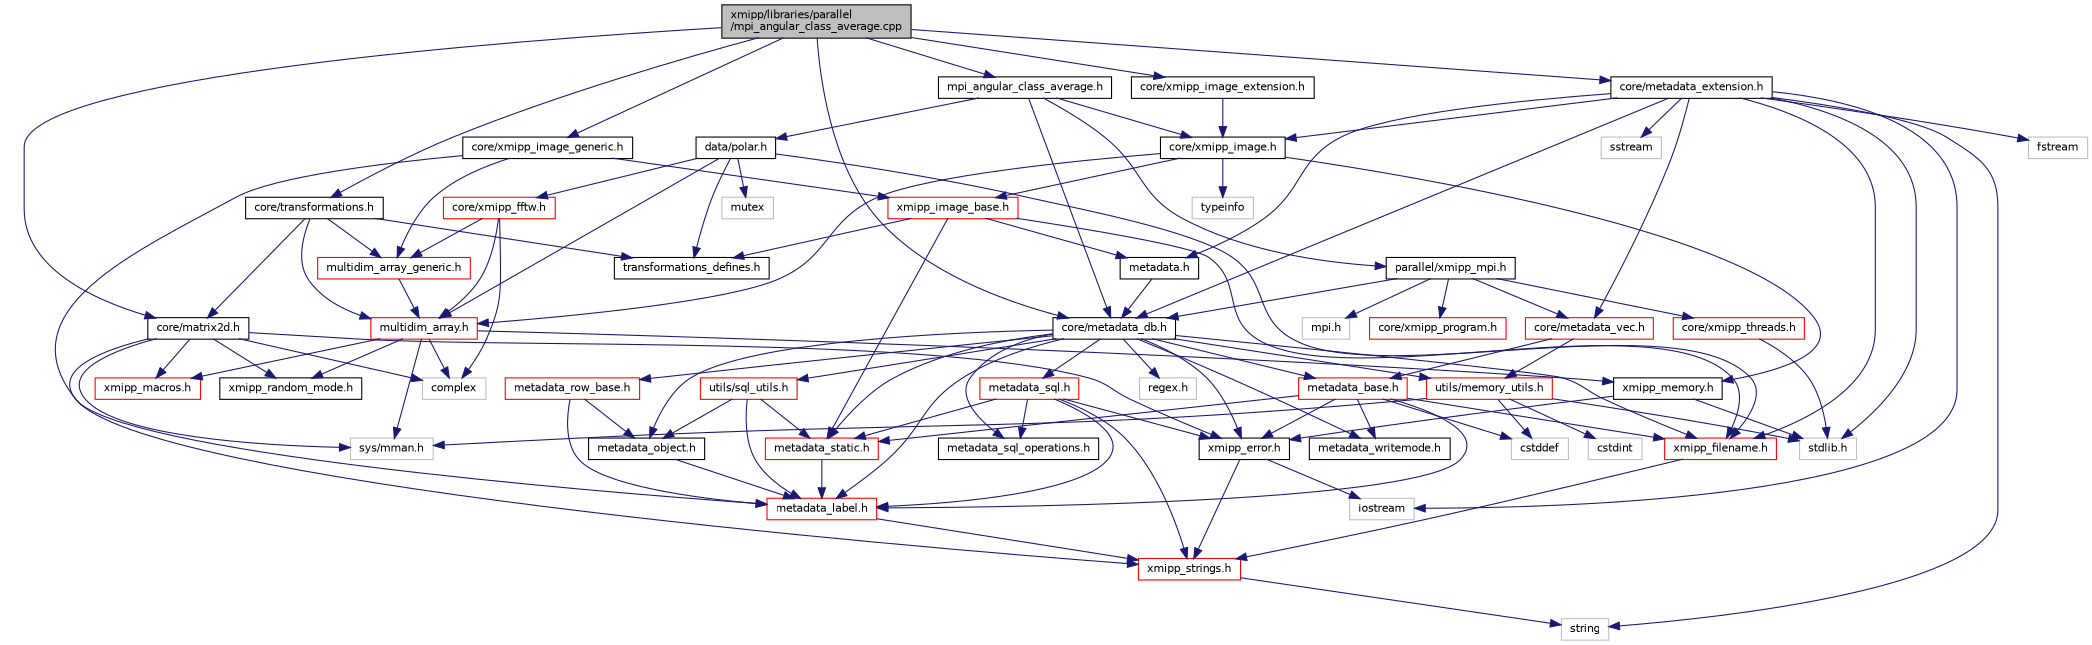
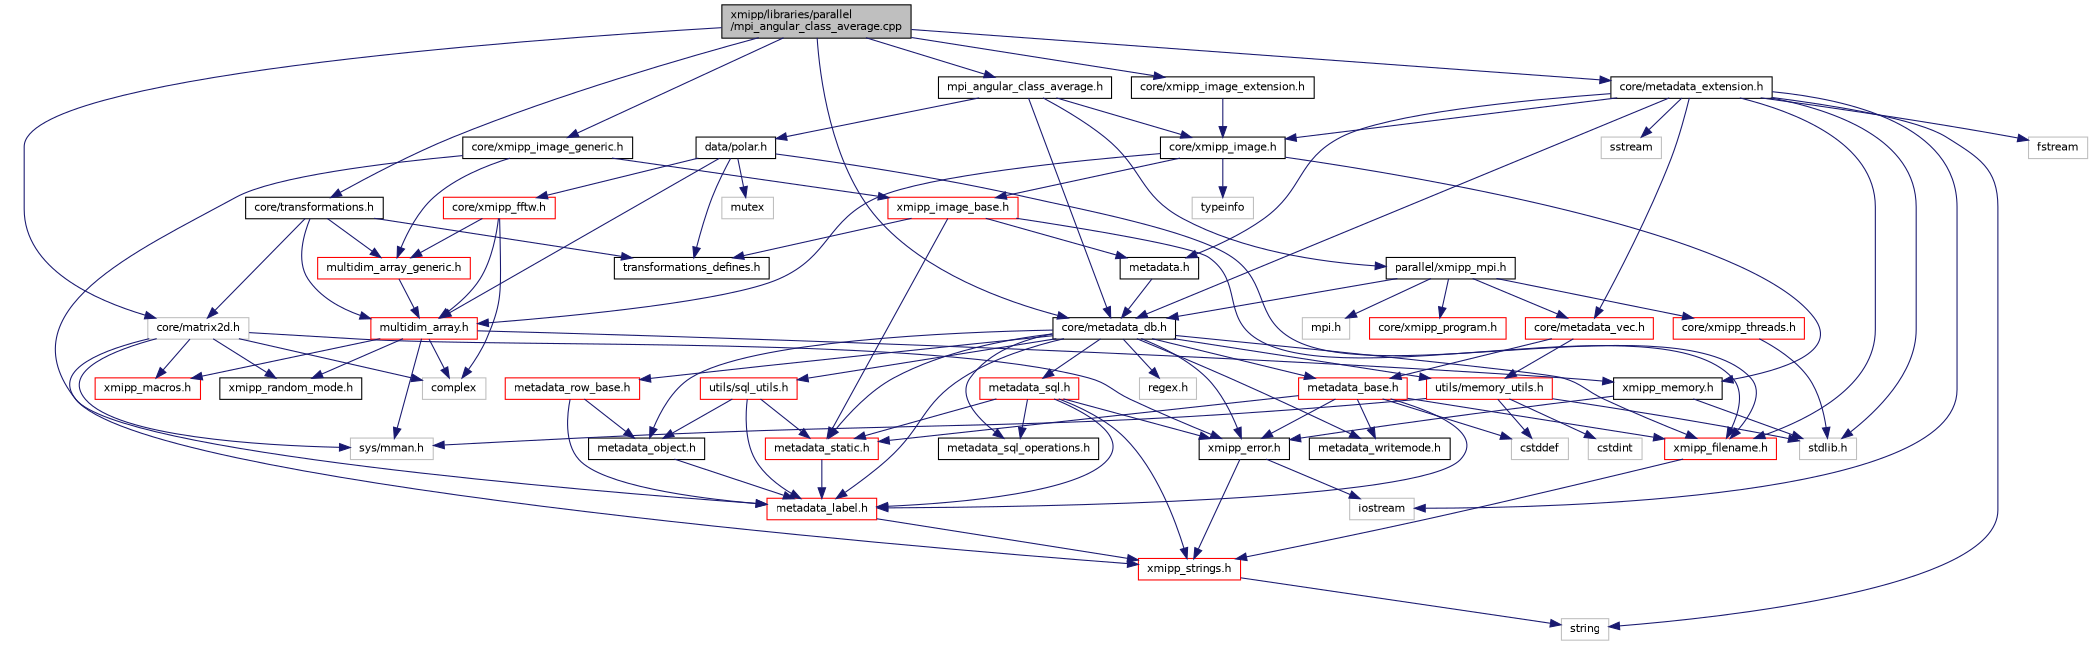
node "core/matrix2d.h": color black -> grey75
